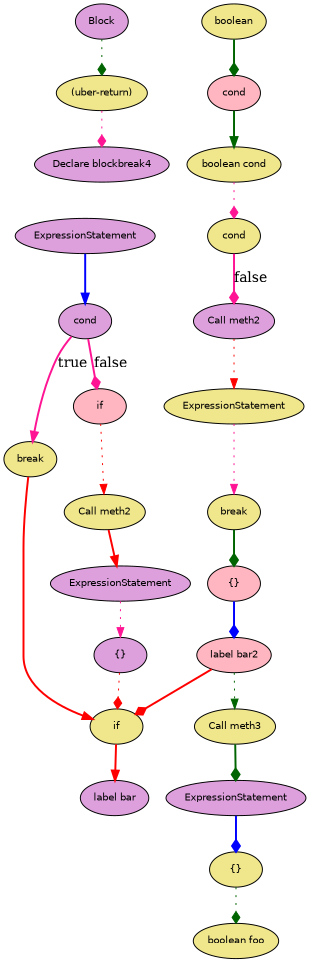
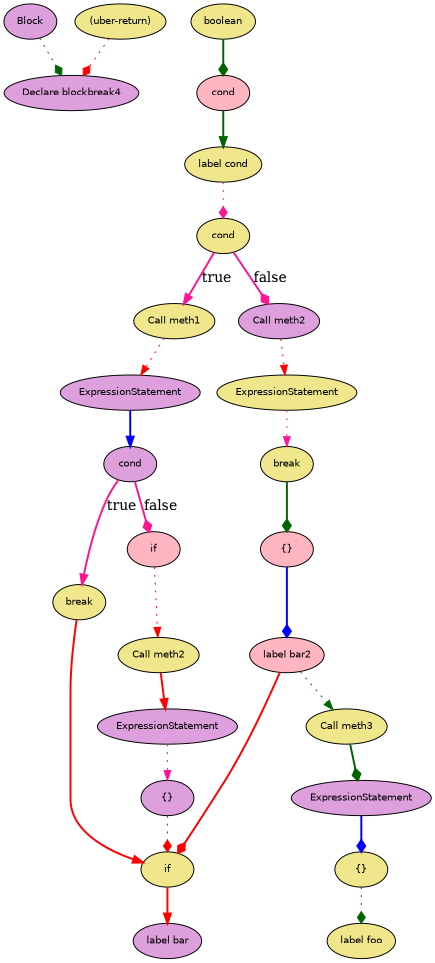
edge "Block" -> "(uber-return)": now "Block" -> "Declare blockbreak4"
edge "(uber-return)" -> "Declare blockbreak4": color deeppink -> red
node "boolean cond": label "boolean cond" -> "label cond"
node "Call meth1": added
node "boolean foo": label "boolean foo" -> "label foo"
